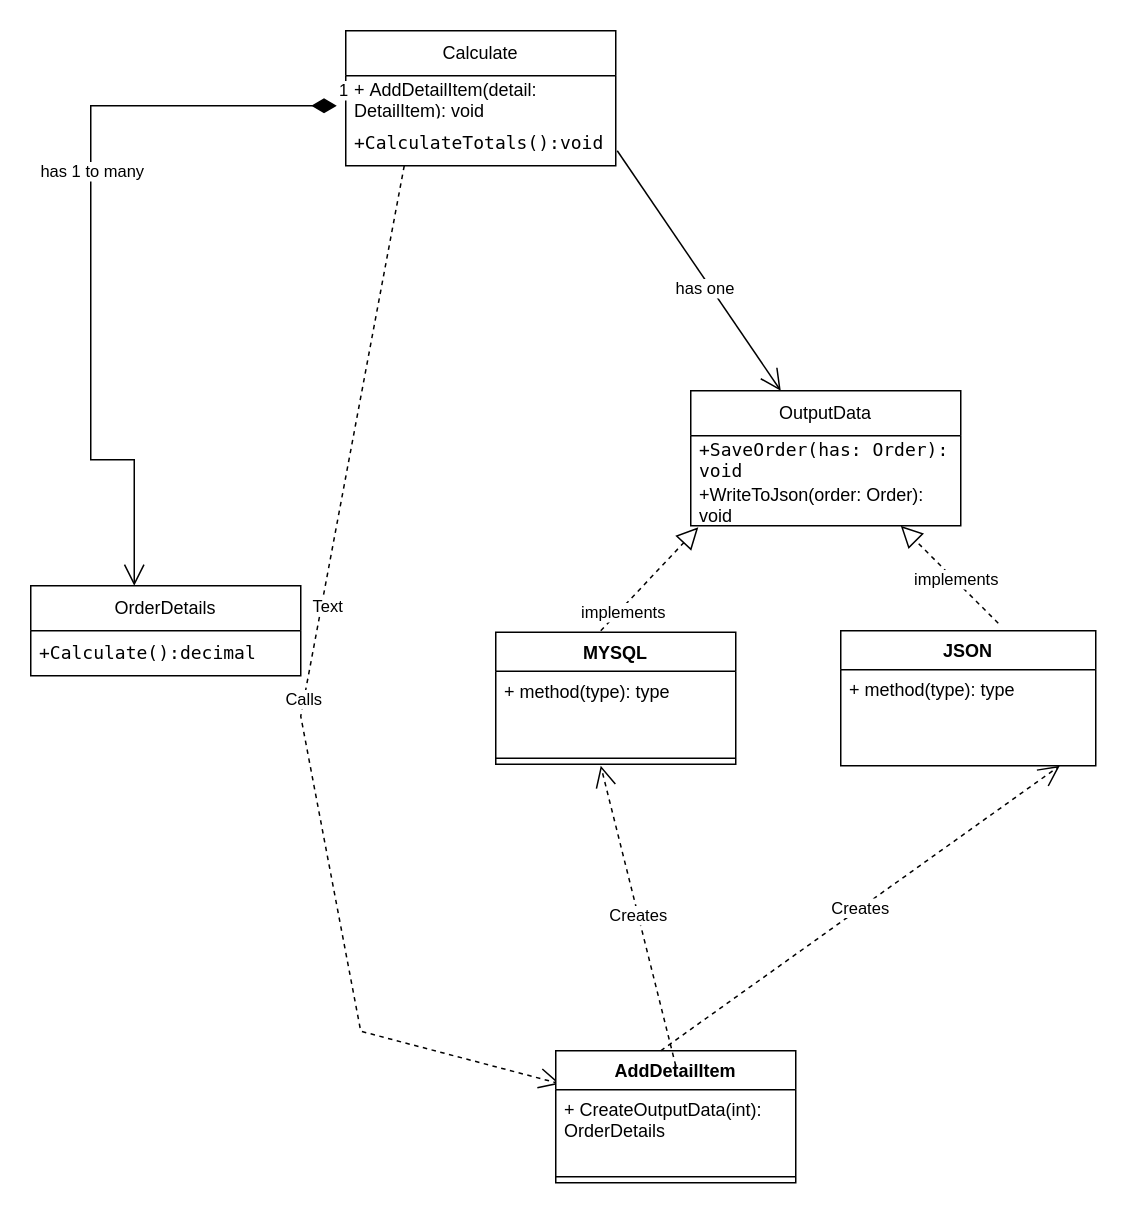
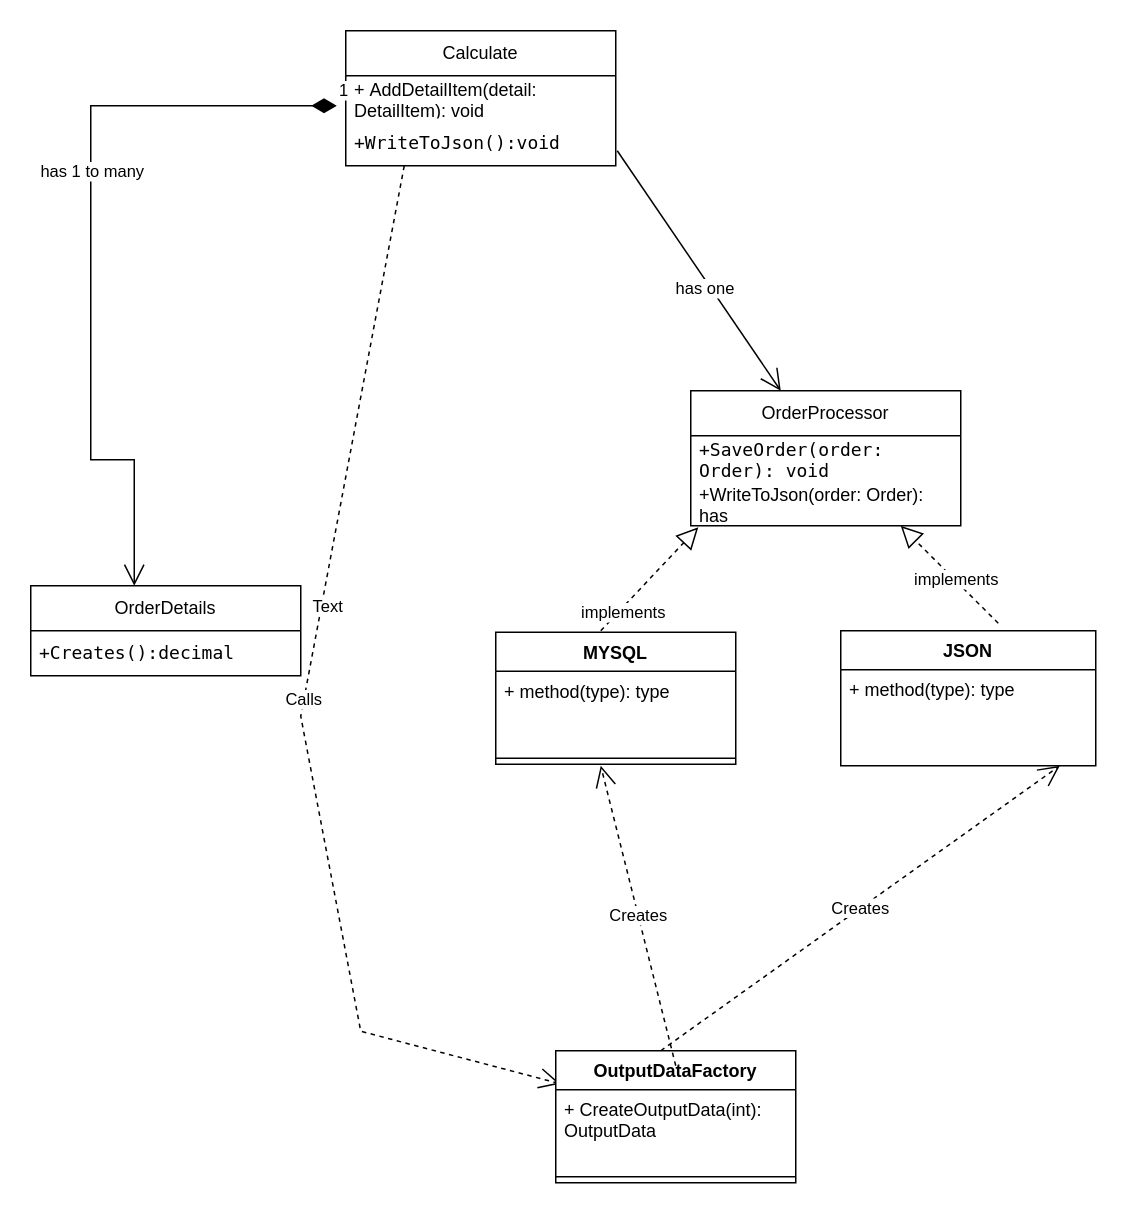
node "+CalculateTotals():void": label "+CalculateTotals():void" -> "+WriteToJson():void"
node "OutputData": label "OutputData" -> "OrderProcessor"
node "+SaveOrder(has: Order): void": label "+SaveOrder(has: Order): void" -> "+SaveOrder(order: Order): void"
node "+WriteToJson(order: Order): void": label "+WriteToJson(order: Order): void" -> "+WriteToJson(order: Order): has"
node "+Calculate():decimal": label "+Calculate():decimal" -> "+Creates():decimal"
node "AddDetailItem": label "AddDetailItem" -> "OutputDataFactory"
node "+ CreateOutputData(int): OrderDetails": label "+ CreateOutputData(int): OrderDetails" -> "+ CreateOutputData(int): OutputData"
